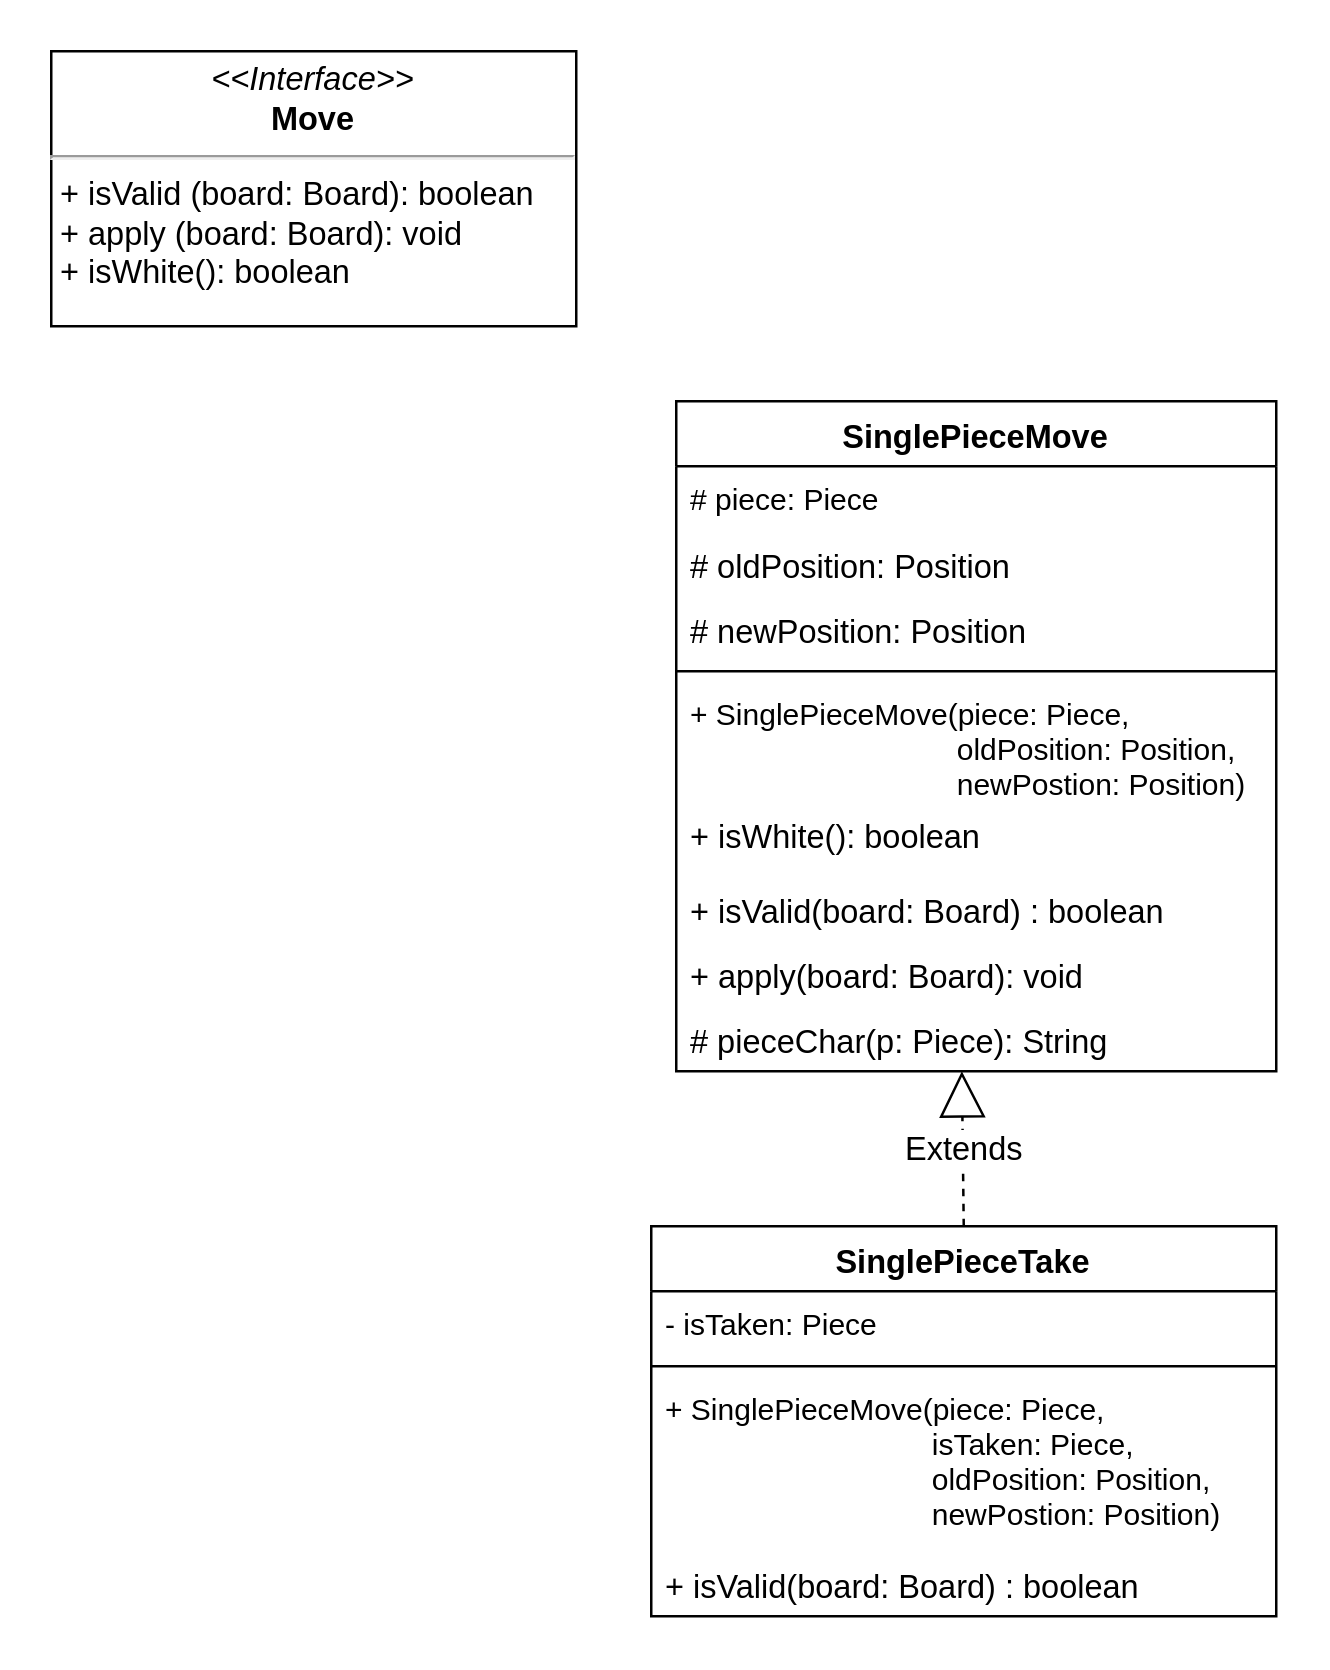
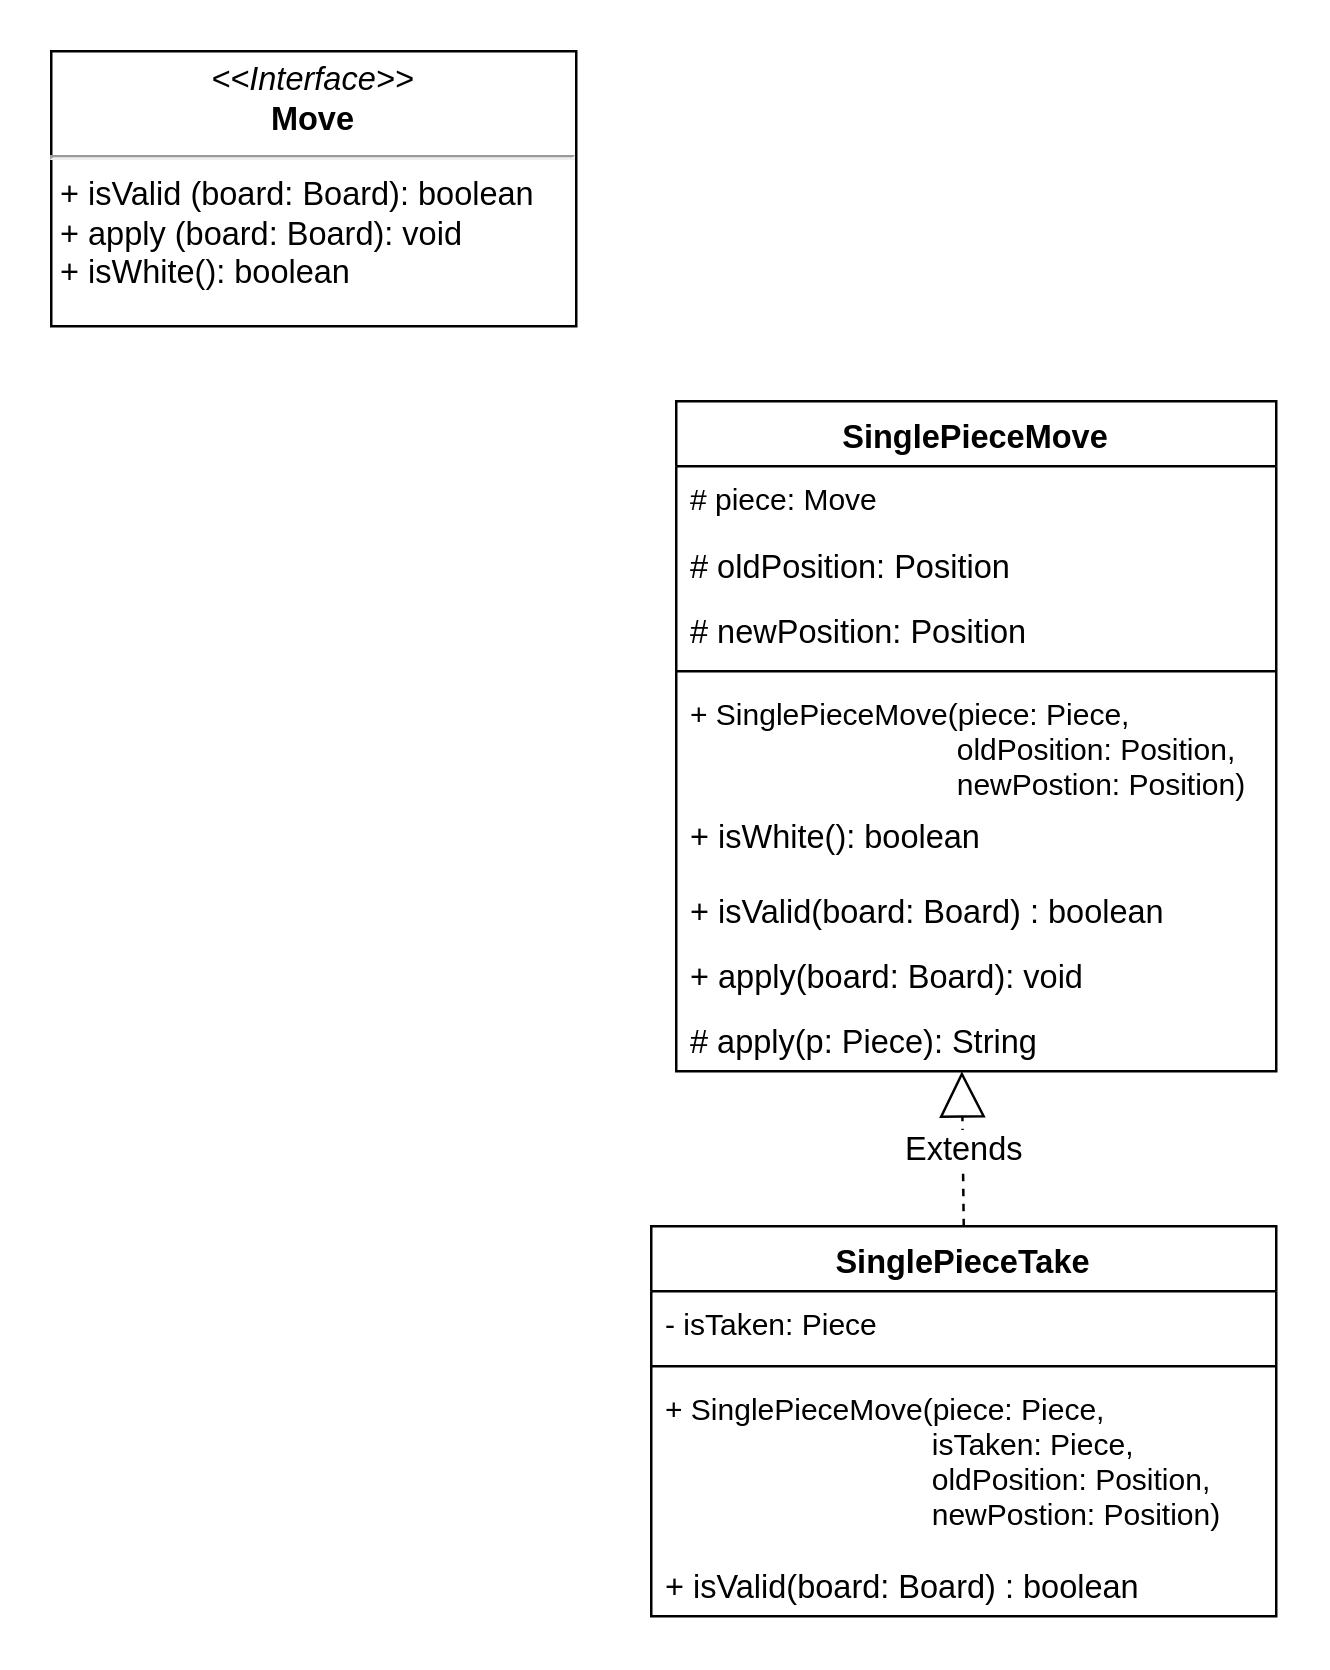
node "# piece: Piece": label "# piece: Piece" -> "# piece: Move"
node "# pieceChar(p: Piece): String": label "# pieceChar(p: Piece): String" -> "# apply(p: Piece): String"
